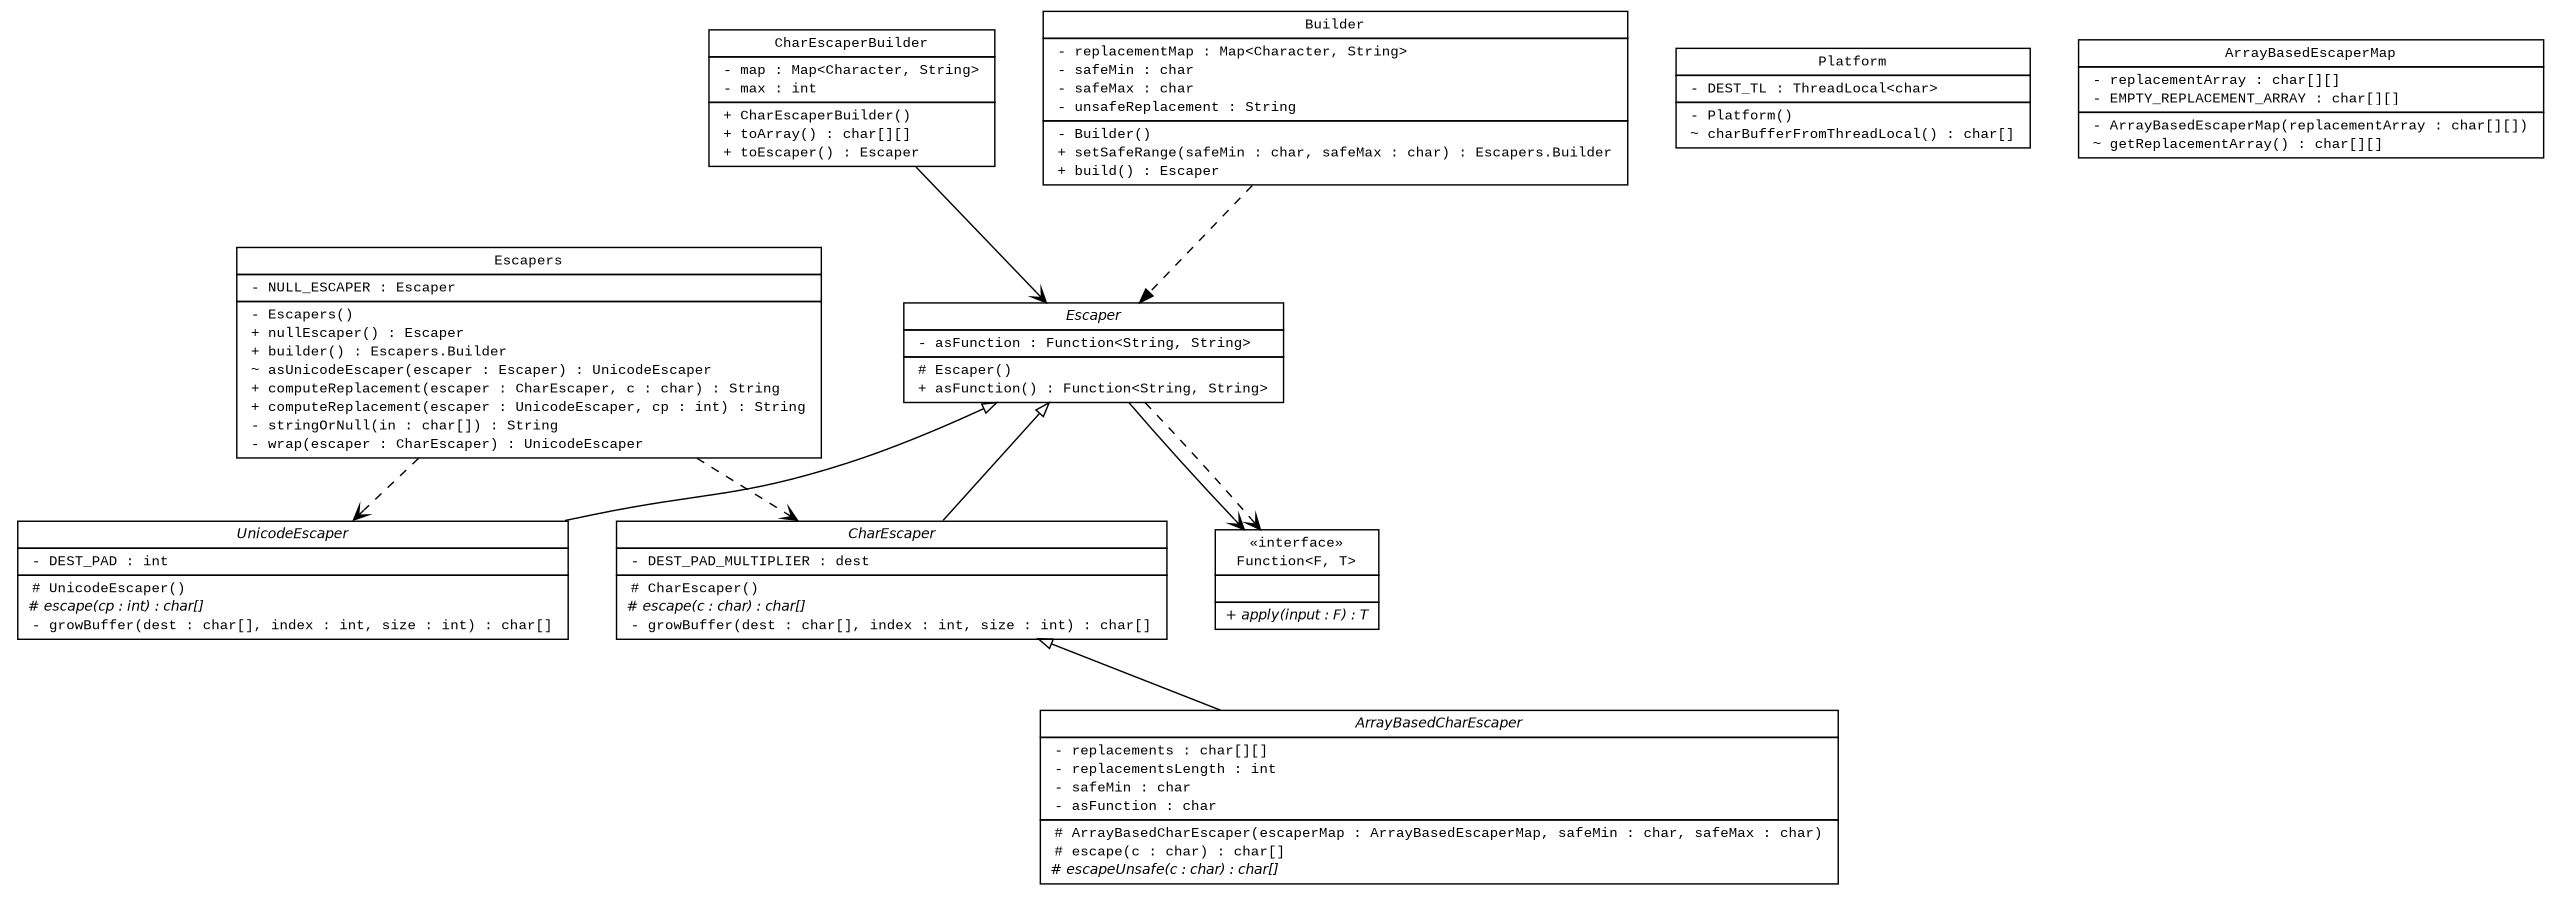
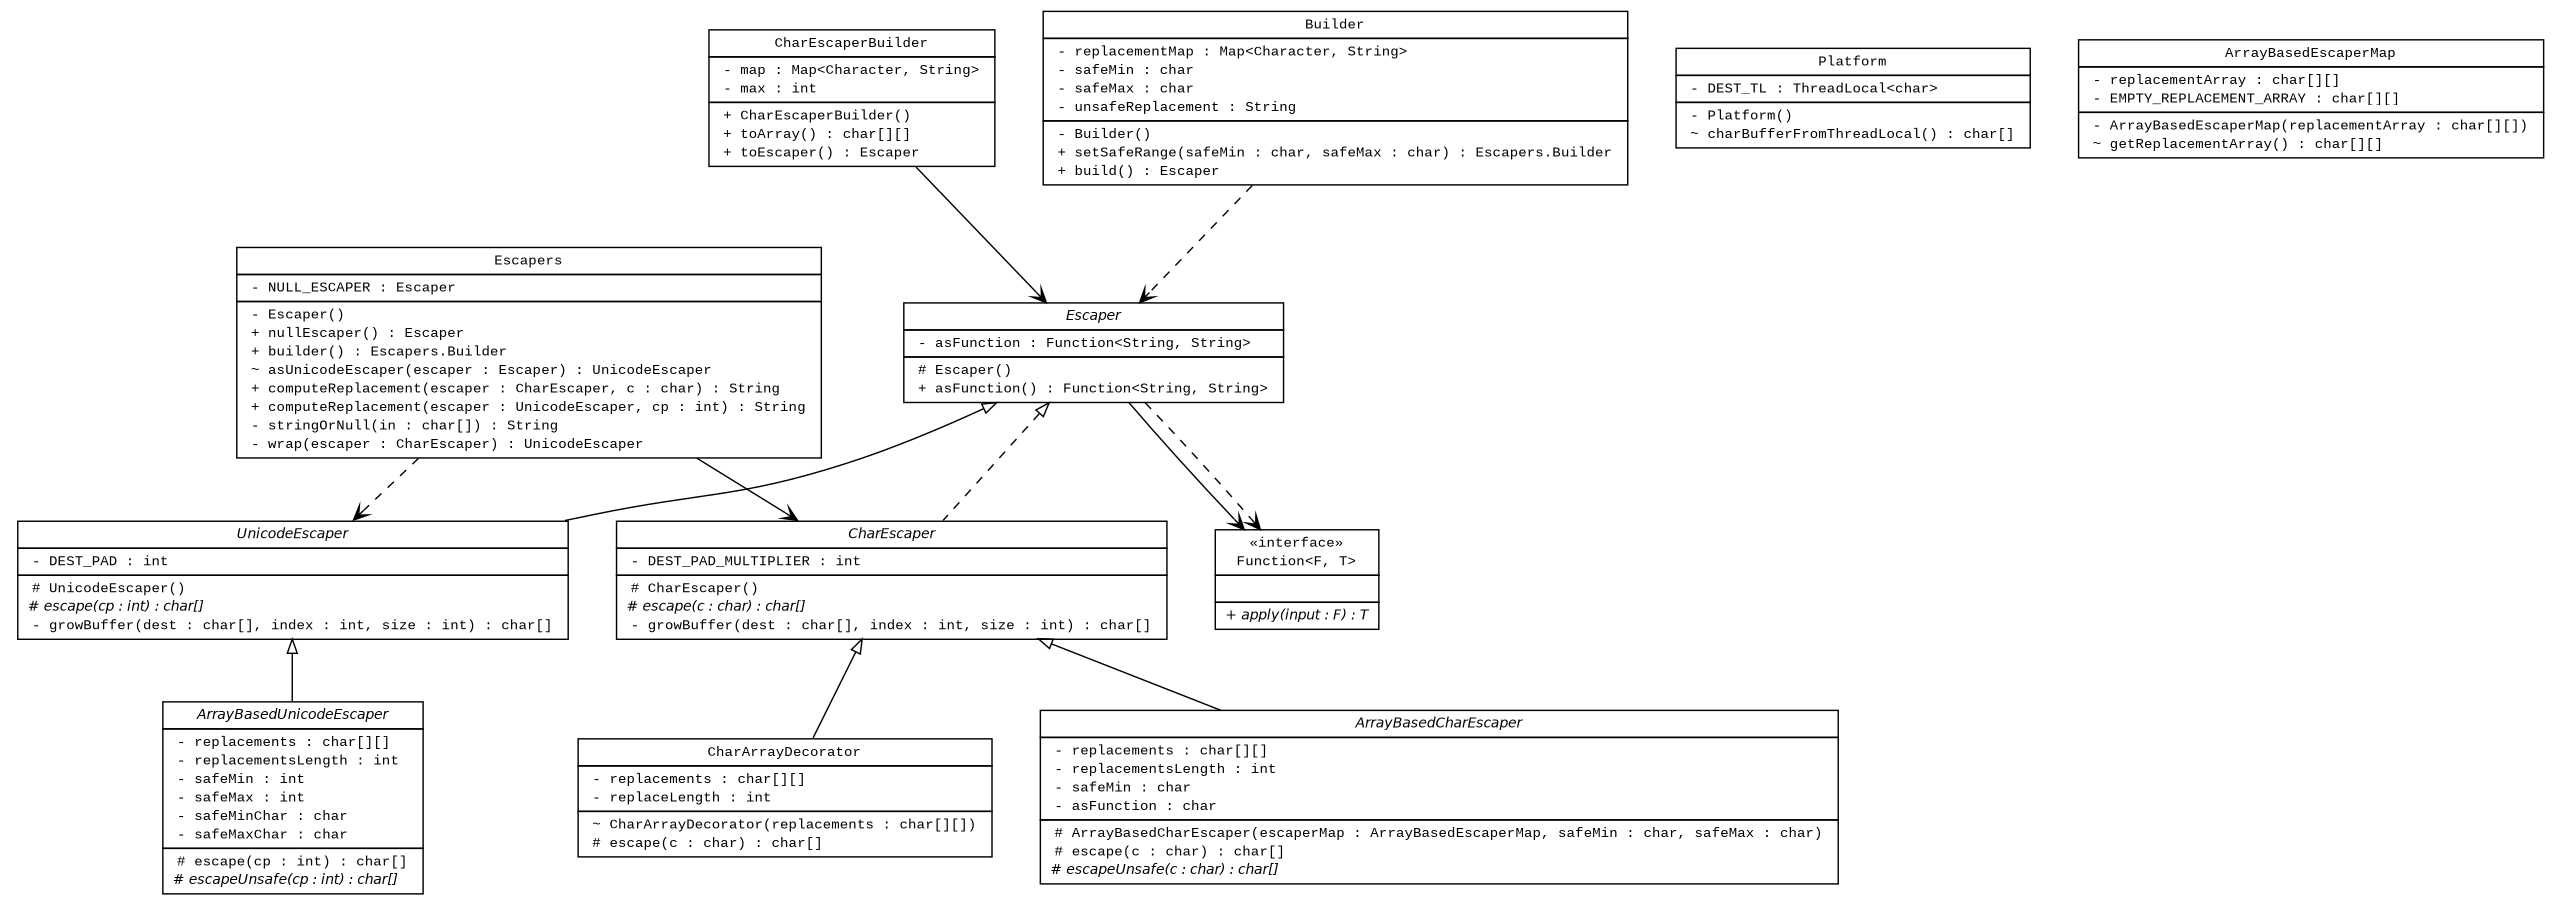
edge "Builder" -> "Escaper": arrowhead normal -> open
node "Escapers": text "- Escapers()" -> "- Escaper()"
edge "CharEscaper" -> "Escaper": style solid -> dashed
edge "Escapers" -> "CharEscaper": style dashed -> solid
node "CharEscaper": text "- DEST_PAD_MULTIPLIER : dest" -> "- DEST_PAD_MULTIPLIER : int"
node "ArrayBasedUnicodeEscaper": added
node "CharArrayDecorator": added
